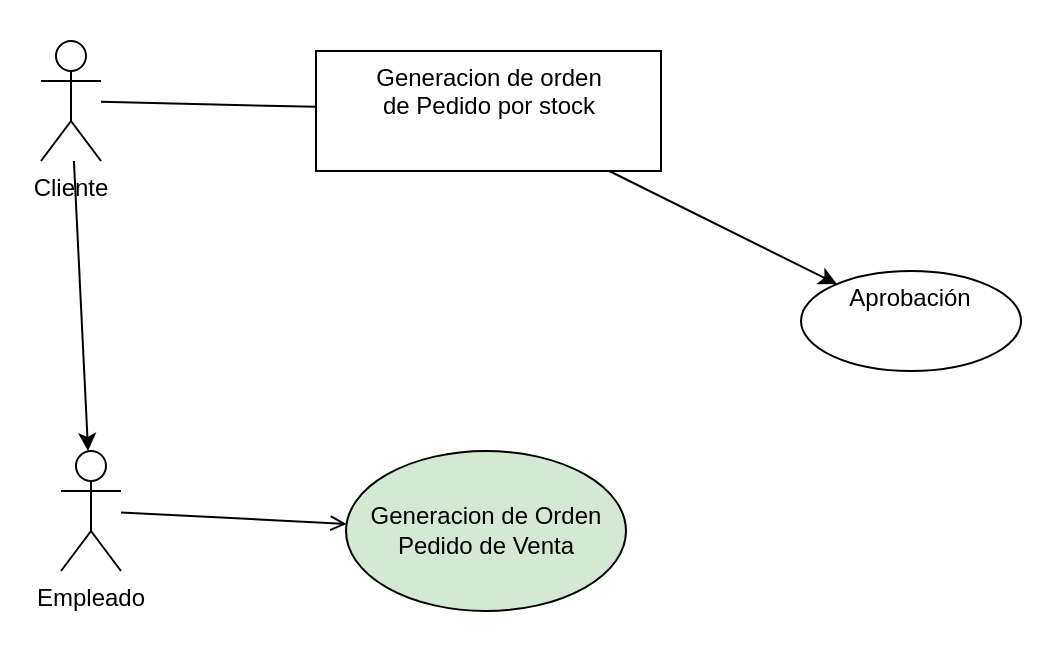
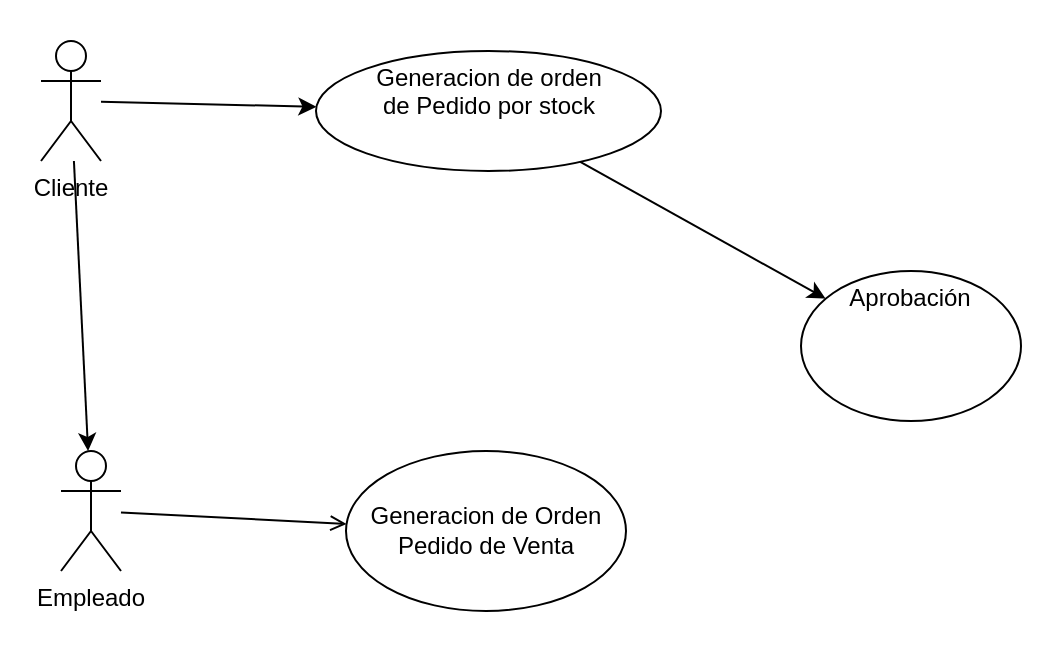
edge "Cliente" -- "Generacion de orden de Pedido por stock": arrowhead none -> classic
node "Generacion de orden de Pedido por stock": shape rectangle -> ellipse
node "Aprobación": size 220x100 -> 220x150
node "Generacion de Orden Pedido de Venta": fillcolor #d5e8d4 -> #ffffff
